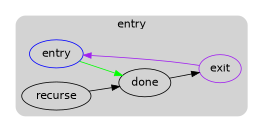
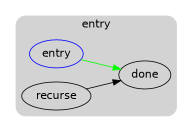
node "exit": removed
